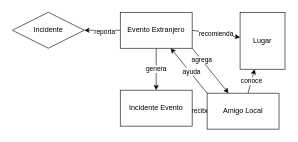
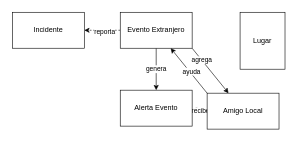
node "Incidente": shape diamond -> rectangle
edge "Evento Extranjero" -> "Incidente": style solid -> dashed
edge "Evento Extranjero" -> "Lugar": removed, label "recomienda"
edge "Amigo Local" -> "Lugar": removed, label "conoce"
node "Incidente Evento": label "Incidente Evento" -> "Alerta Evento"
